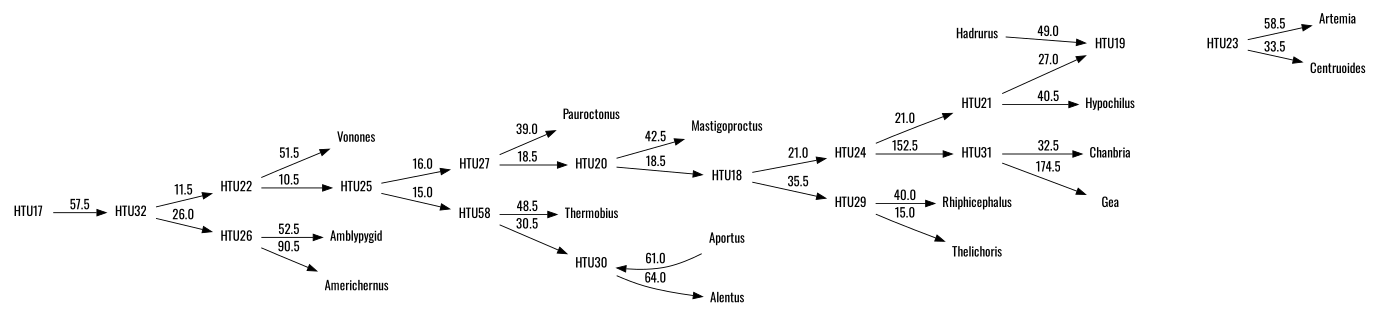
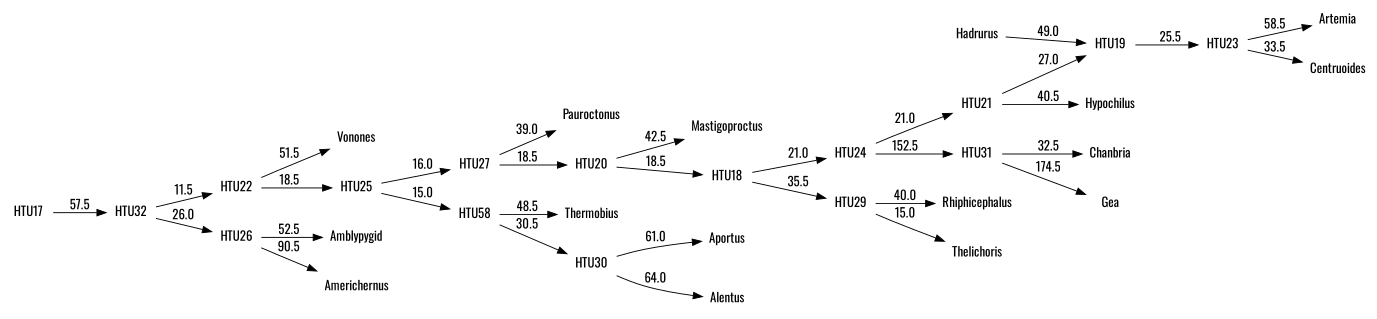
edge "HTU19" -> "HTU23": added, label "25.5"
edge "HTU22" -> "HTU25": label "10.5" -> "18.5"
edge "Aportus" -> "HTU30": reversed
